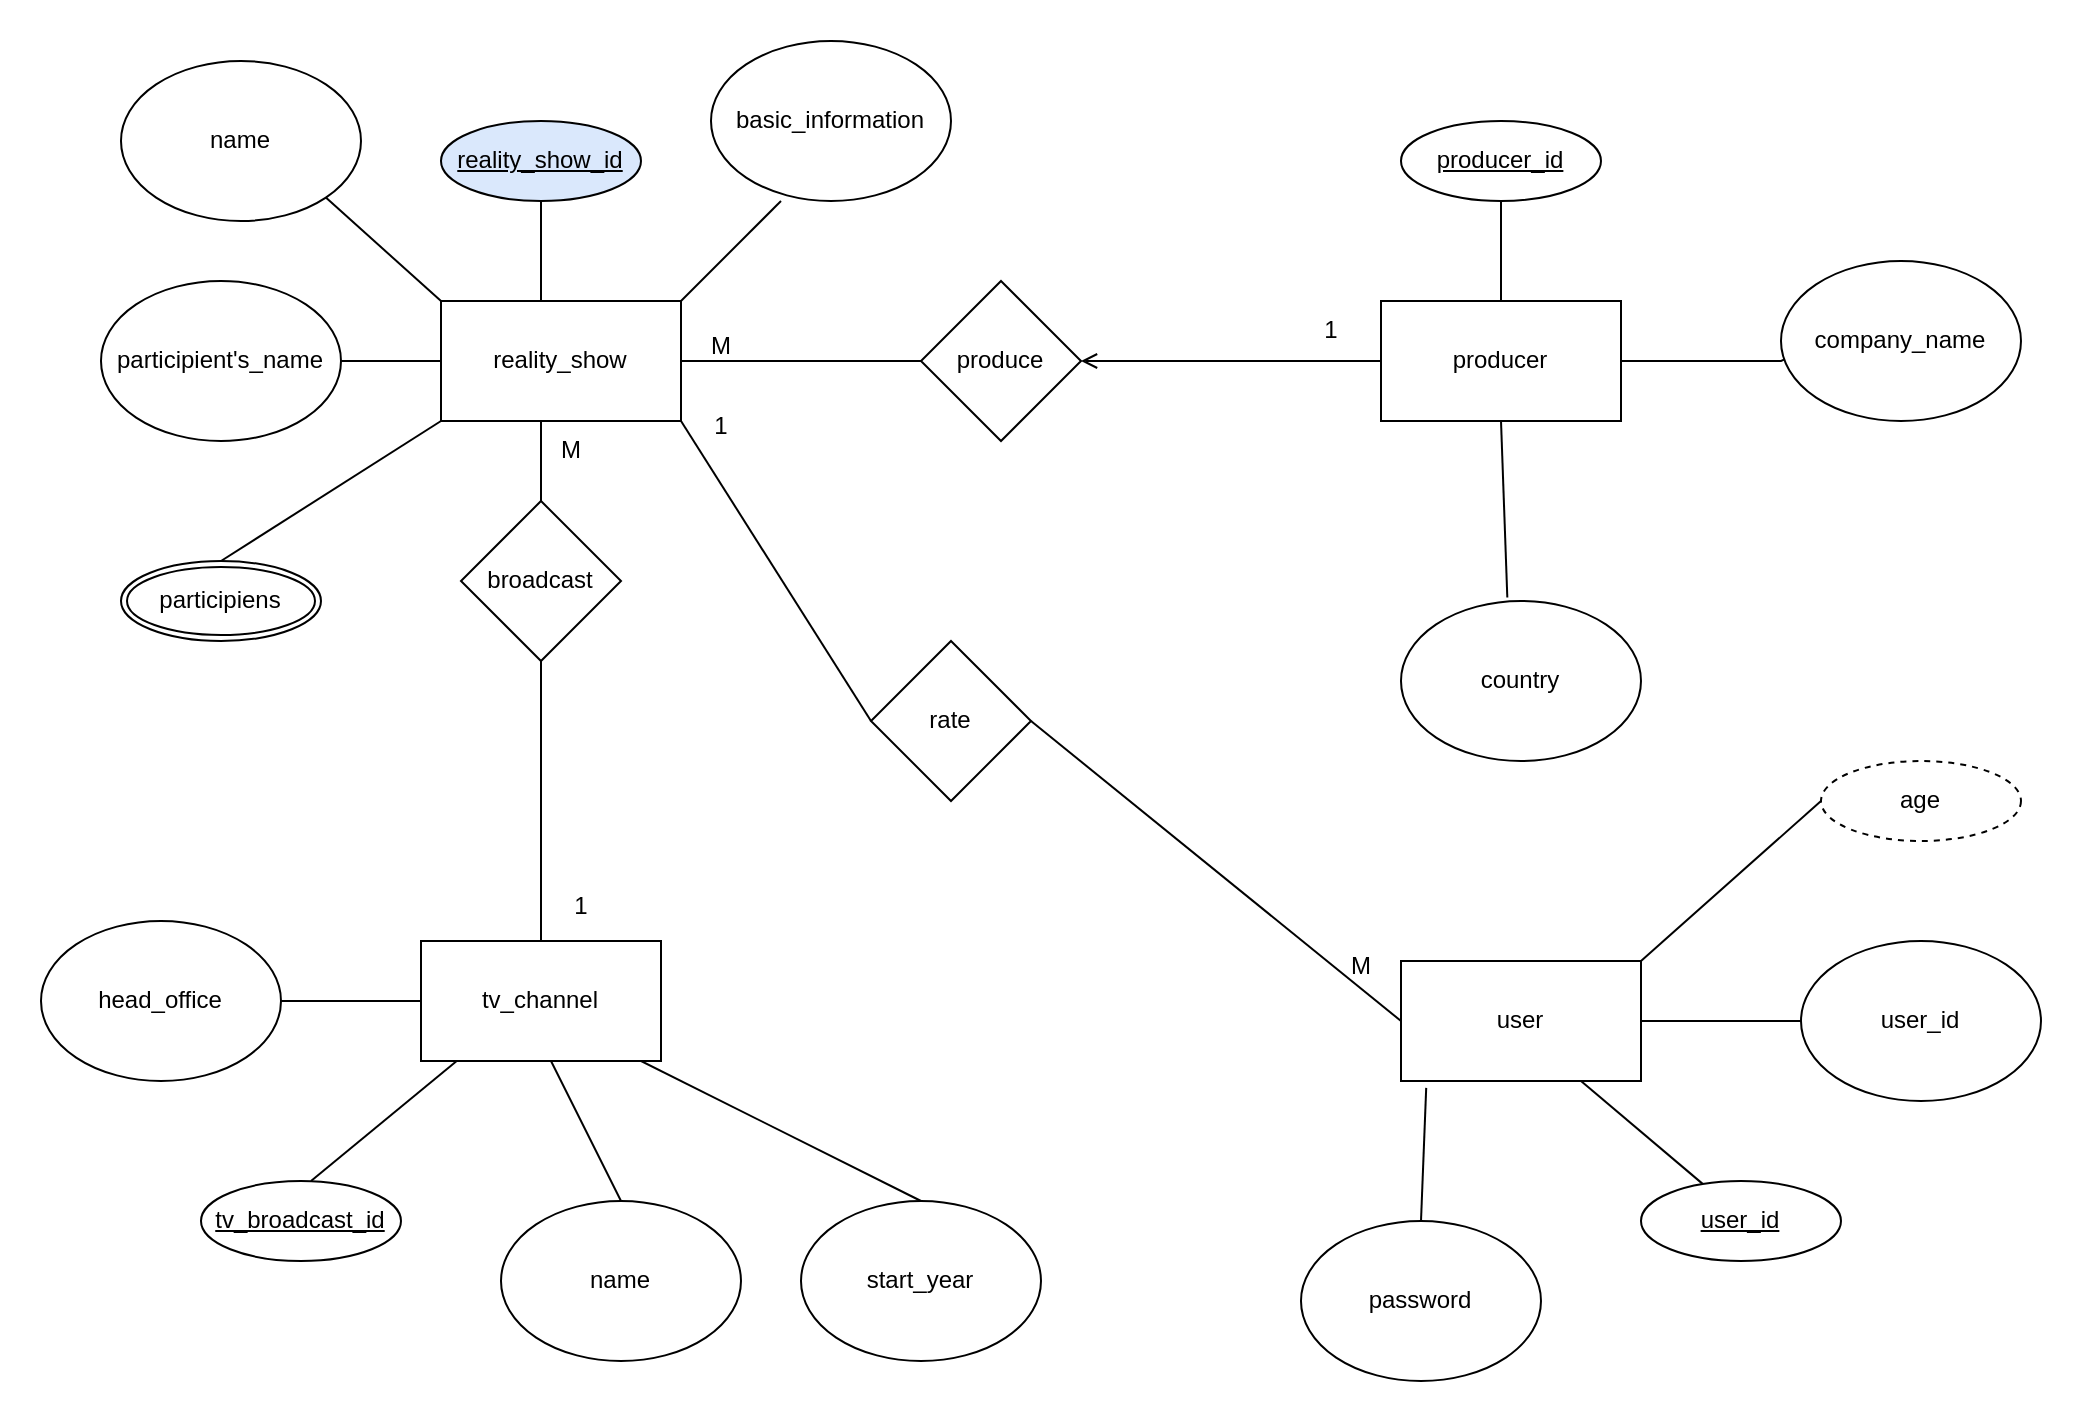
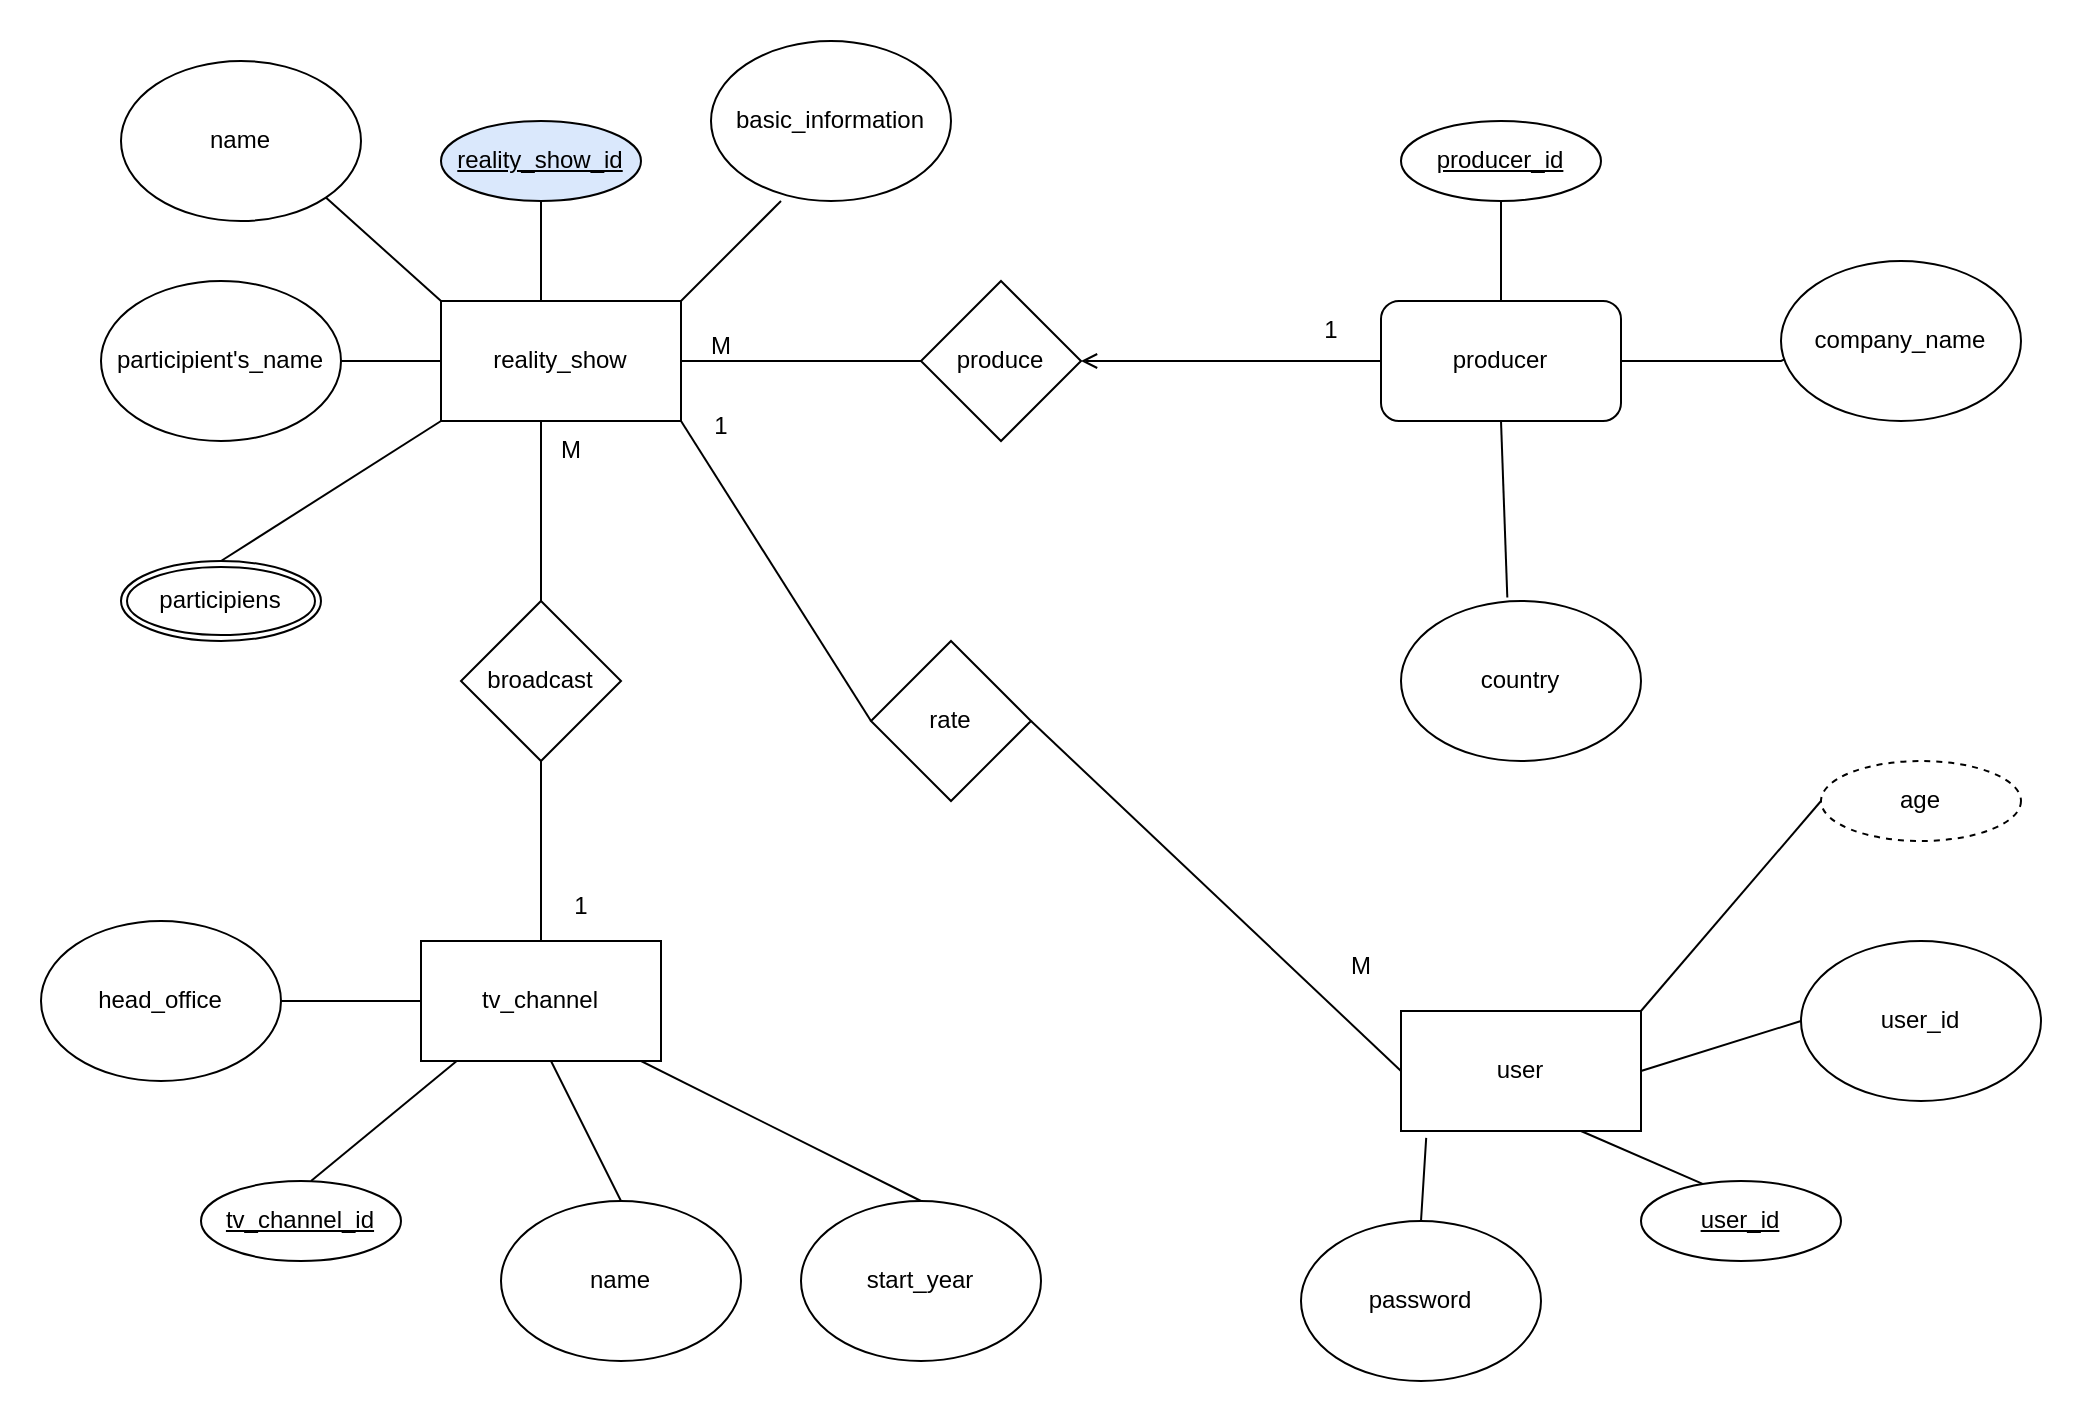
node "producer": shape rectangle -> rounded rectangle
node "broadcast": moved (541, 581) -> (541, 681)
node "user": moved (1521, 1021) -> (1521, 1071)
node "tv_broadcast_id": label "tv_broadcast_id" -> "tv_channel_id"
